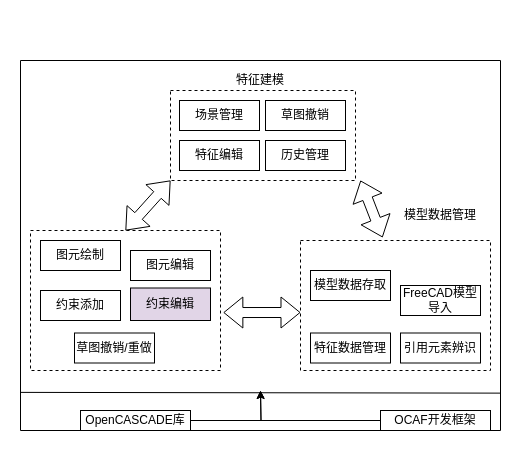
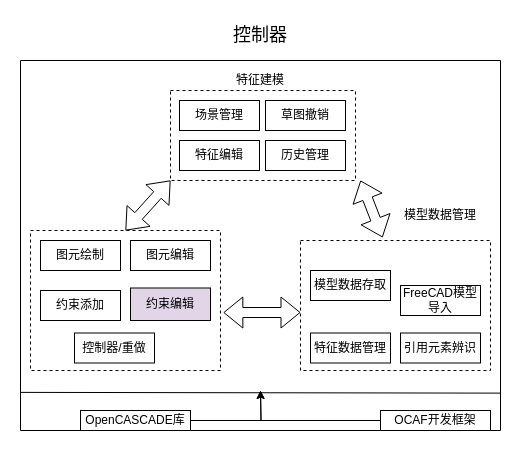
node "控制器": added
node "图元编辑": moved (171, 266) -> (171, 256)
node "草图撤销/重做": label "草图撤销/重做" -> "控制器/重做"
